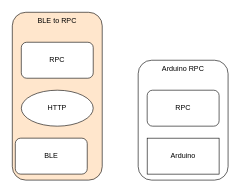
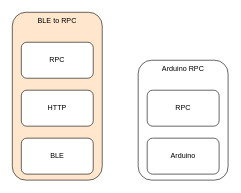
node "HTTP": shape ellipse -> rounded rectangle
node "BLE": moved (51, 156) -> (57, 156)
node "Arduino": shape rectangle -> rounded rectangle
